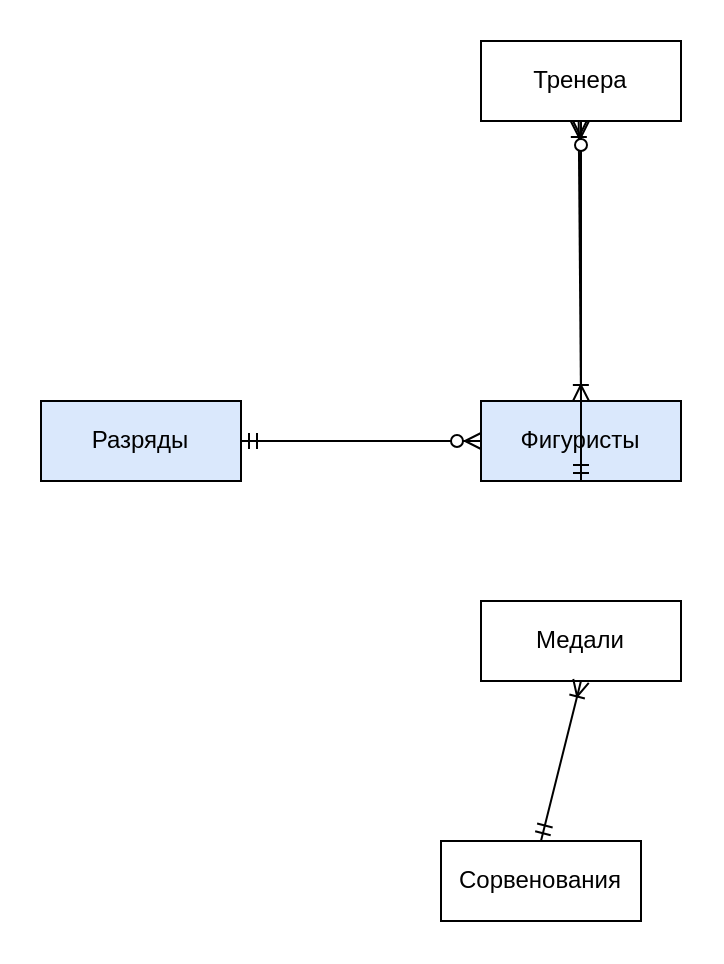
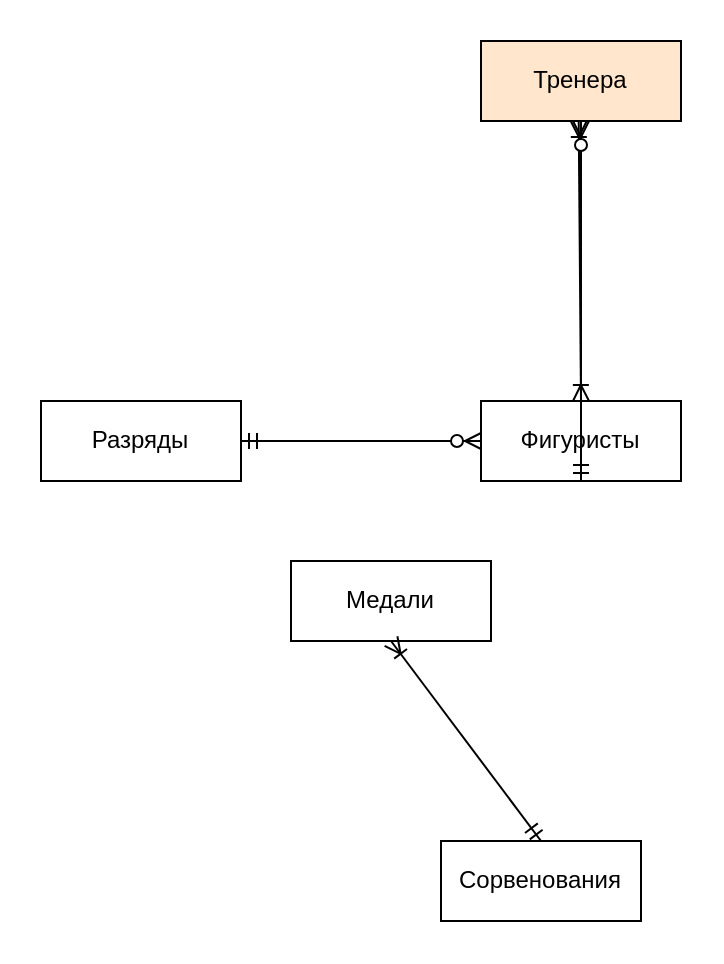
node "Тренера": fillcolor #ffffff -> #ffe6cc
node "Разряды": fillcolor #dae8fc -> #ffffff
node "Фигуристы": fillcolor #dae8fc -> #ffffff
node "Медали": moved (581, 641) -> (391, 601)
